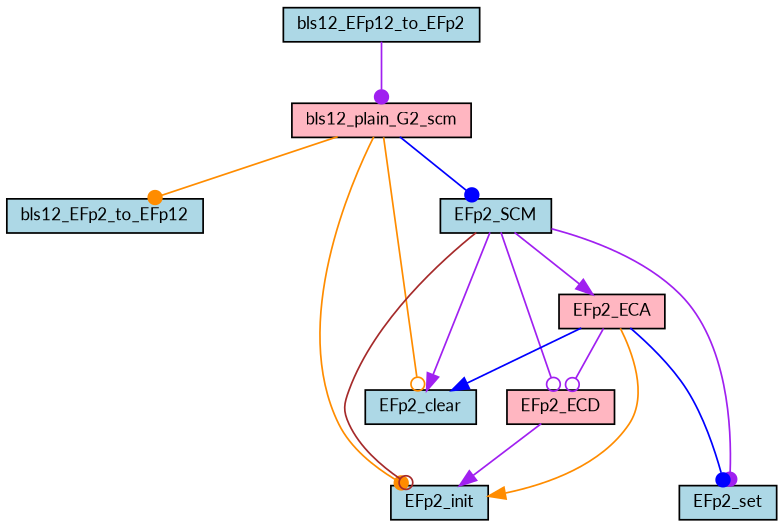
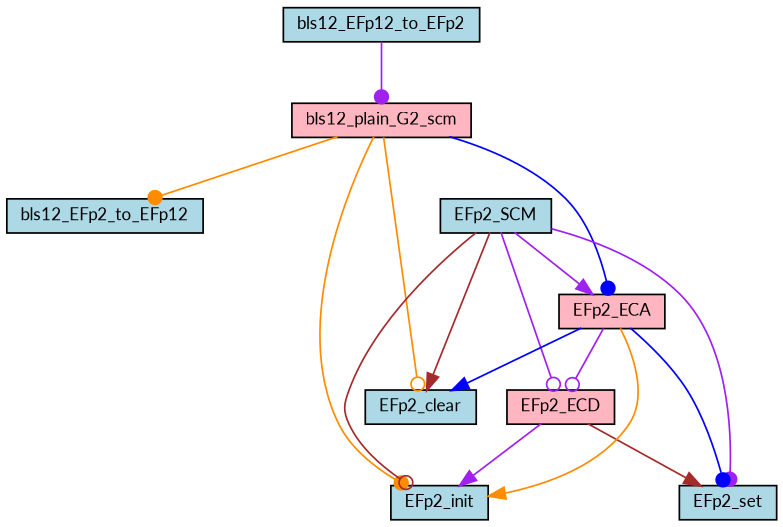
edge "bls12_plain_G2_scm" -> "EFp2_SCM": now "bls12_plain_G2_scm" -> "EFp2_ECA"
edge "EFp2_SCM" -> "EFp2_clear": color purple -> brown
edge "EFp2_ECD" -> "EFp2_set": added
